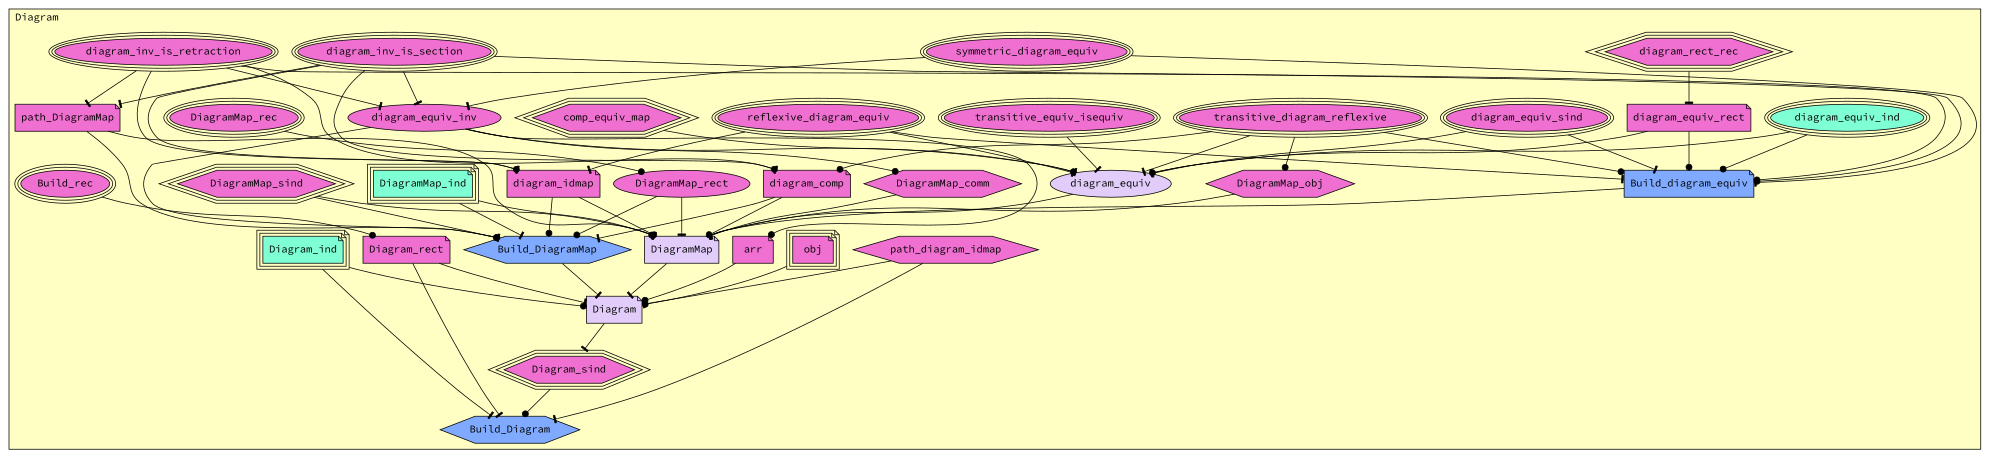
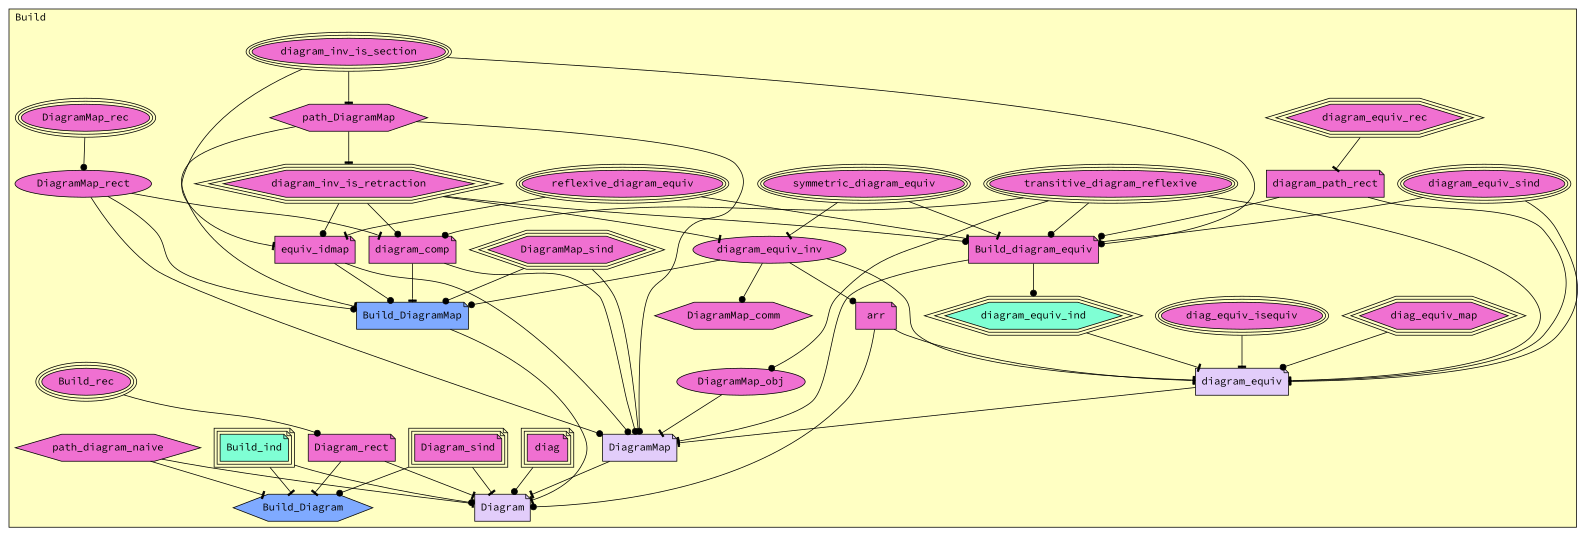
cluster "Diagram": label "Diagram" -> "Build"
node "diagram_inv_is_retraction": shape ellipse -> hexagon
node "diagram_rect_rec": label "diagram_rect_rec" -> "diagram_equiv_rec"
edge "diagram_inv_is_retraction" -> "path_DiagramMap": reversed
edge "diagram_inv_is_section" -> "diagram_equiv_inv": removed
node "path_DiagramMap": shape note -> hexagon
node "comp_equiv_map": label "comp_equiv_map" -> "diag_equiv_map"
node "transitive_equiv_isequiv": label "transitive_equiv_isequiv" -> "diag_equiv_isequiv"
node "diagram_equiv_rect": label "diagram_equiv_rect" -> "diagram_path_rect"
node "diagram_equiv_ind": shape ellipse -> hexagon
edge "reflexive_diagram_equiv" -> "diagram_equiv": now "arr" -> "diagram_equiv"
edge "diagram_equiv_ind" -> "diagram_equiv": arrowhead dot -> tee
edge "diagram_equiv_ind" -> "Build_diagram_equiv": reversed
edge "diagram_inv_is_section" -> "diagram_comp": now "DiagramMap_rect" -> "diagram_comp"
node "DiagramMap_ind": removed
node "diagram_idmap": label "diagram_idmap" -> "equiv_idmap"
node "diagram_equiv": shape ellipse -> note
node "DiagramMap_obj": shape hexagon -> ellipse
node "Build_diagram_equiv": fillcolor #7faaff -> #f070d1
edge "DiagramMap_comm" -> "DiagramMap": removed
edge "DiagramMap_rect" -> "DiagramMap": arrowhead tee -> dot
node "Diagram_ind": label "Diagram_ind" -> "Build_ind"
node "Build_DiagramMap": shape hexagon -> note
node "obj": label "obj" -> "diag"
node "path_diagram_idmap": label "path_diagram_idmap" -> "path_diagram_naive"
edge "Diagram" -> "Diagram_sind": reversed
node "Diagram_sind": shape hexagon -> note
